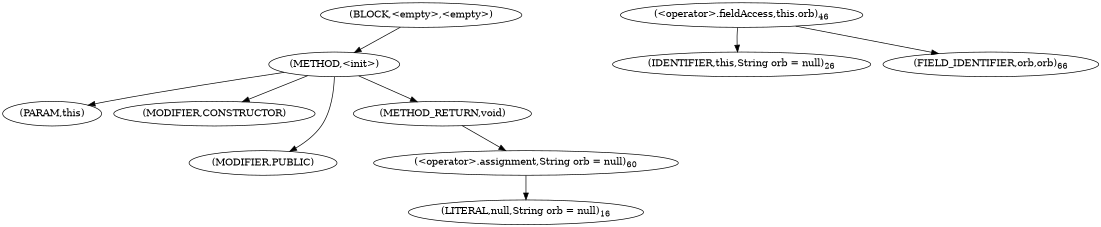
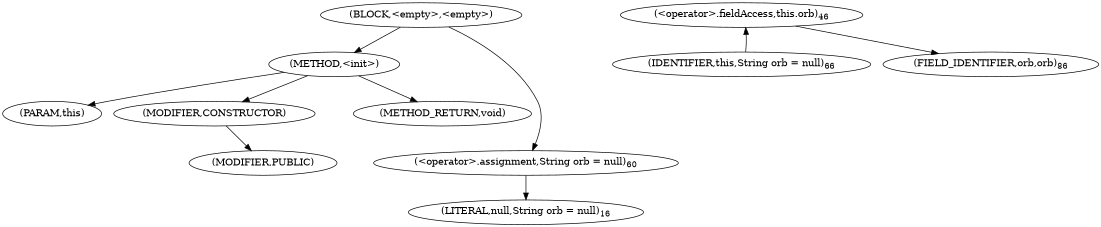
edge "(<operator>.fieldAccess,this.orb)" -> "(IDENTIFIER,this,String orb = null)": reversed
node "(IDENTIFIER,this,String orb = null)": text "26" -> "66"
node "(FIELD_IDENTIFIER,orb,orb)": text "66" -> "86"
edge "(METHOD,<init>)" -> "(MODIFIER,PUBLIC)": now "(MODIFIER,CONSTRUCTOR)" -> "(MODIFIER,PUBLIC)"
edge "(METHOD_RETURN,void)" -> "(<operator>.assignment,String orb = null)": now "(BLOCK,<empty>,<empty>)" -> "(<operator>.assignment,String orb = null)"
